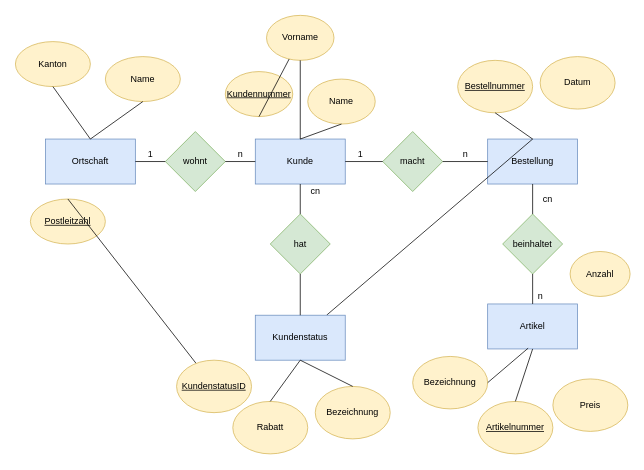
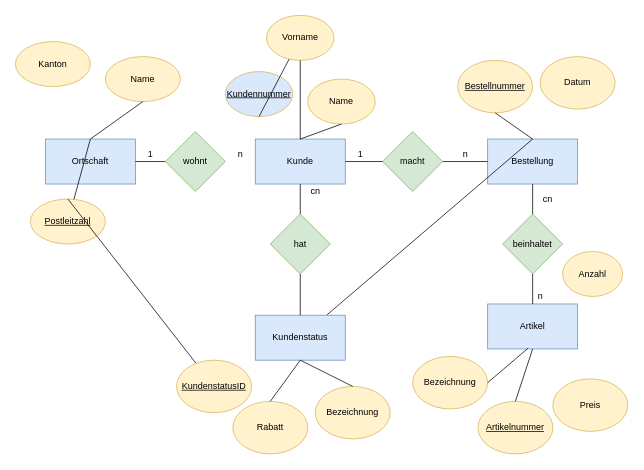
node "Kundennummer": fillcolor #fff2cc -> #dae8fc
edge "Kanton" -- "Ortschaft": now "Postleitzahl" -- "Ortschaft"
edge "wohnt" -- "Kunde": removed
node "Anzahl": moved (600, 274) -> (593, 274)
